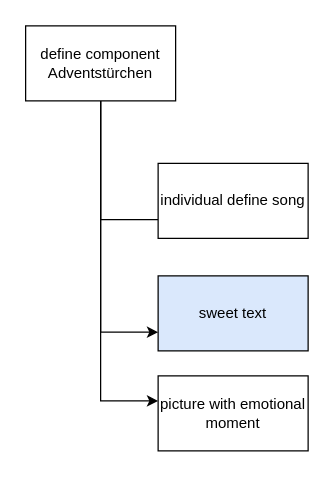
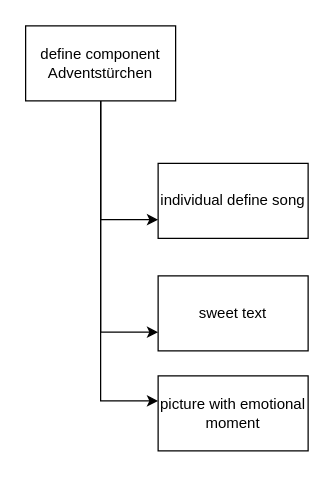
edge "define component Adventstürchen" -- "individual define song": arrowhead none -> classic
node "sweet text": fillcolor #dae8fc -> #ffffff
